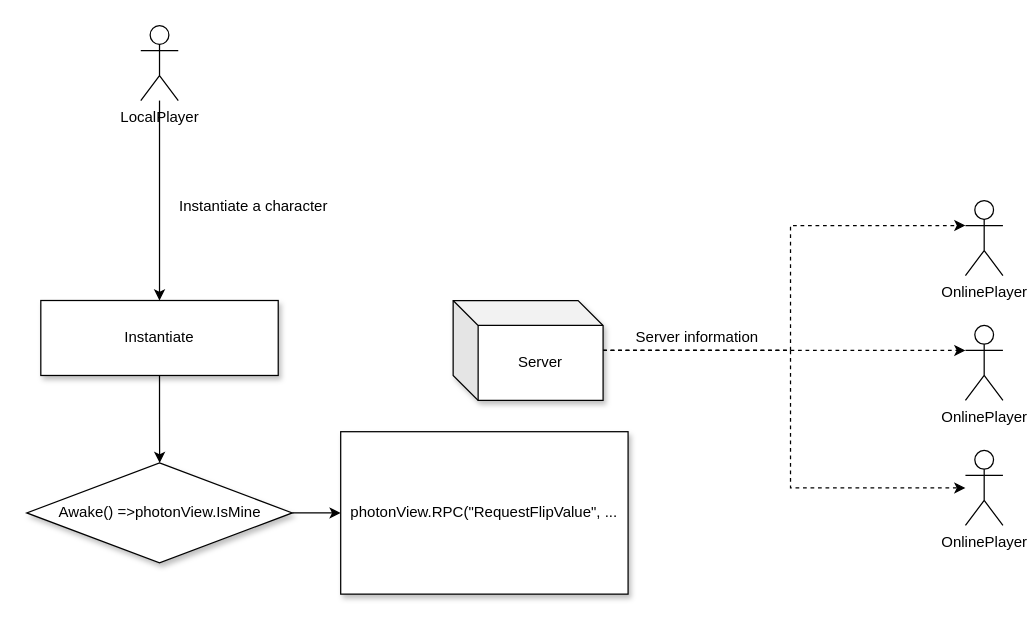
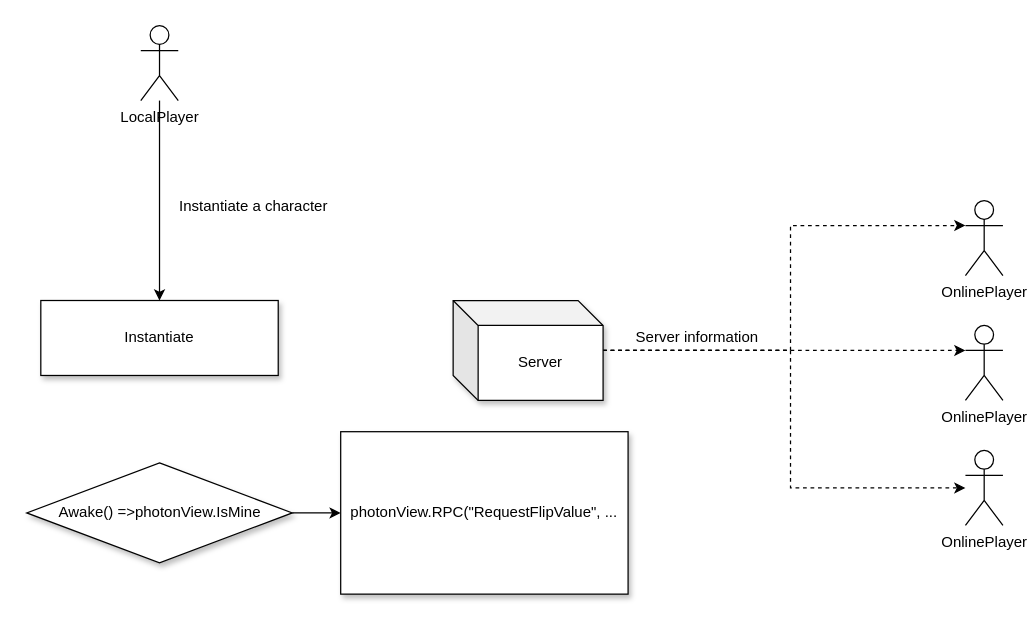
edge "Instantiate" -> "Awake() =>photonView.IsMine": removed
